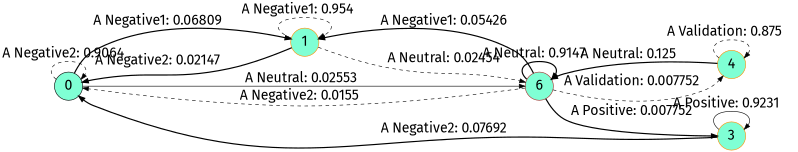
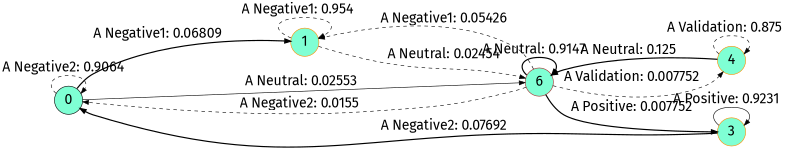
edge "6" -> "1": style bold -> dashed
edge "1" -> "0": removed, label "A Negative2: 0.02147"
